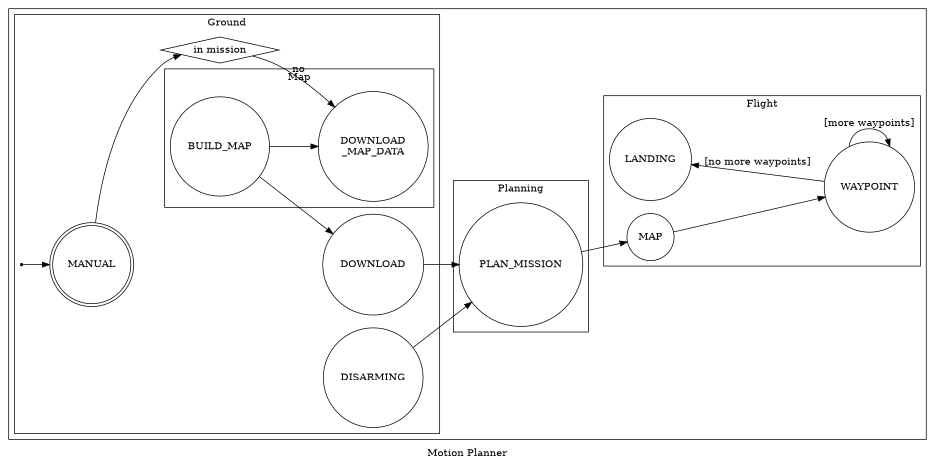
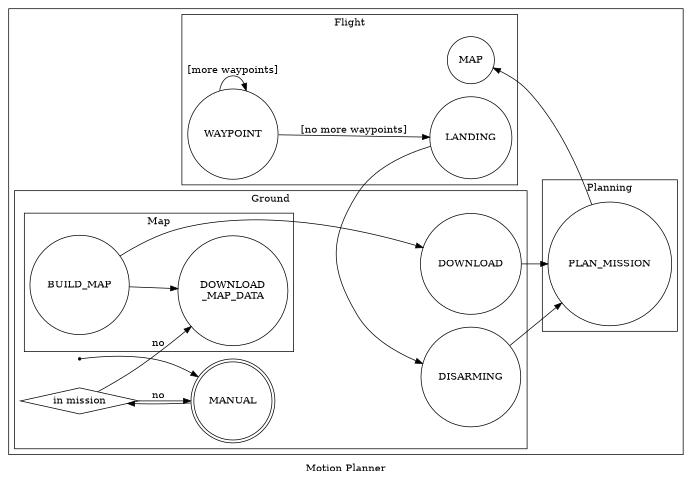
edge "MAP" -> "WAYPOINT": removed
edge "LANDING" -> "DISARMING": added
edge "in mission" -> "MANUAL": added, label "no"
